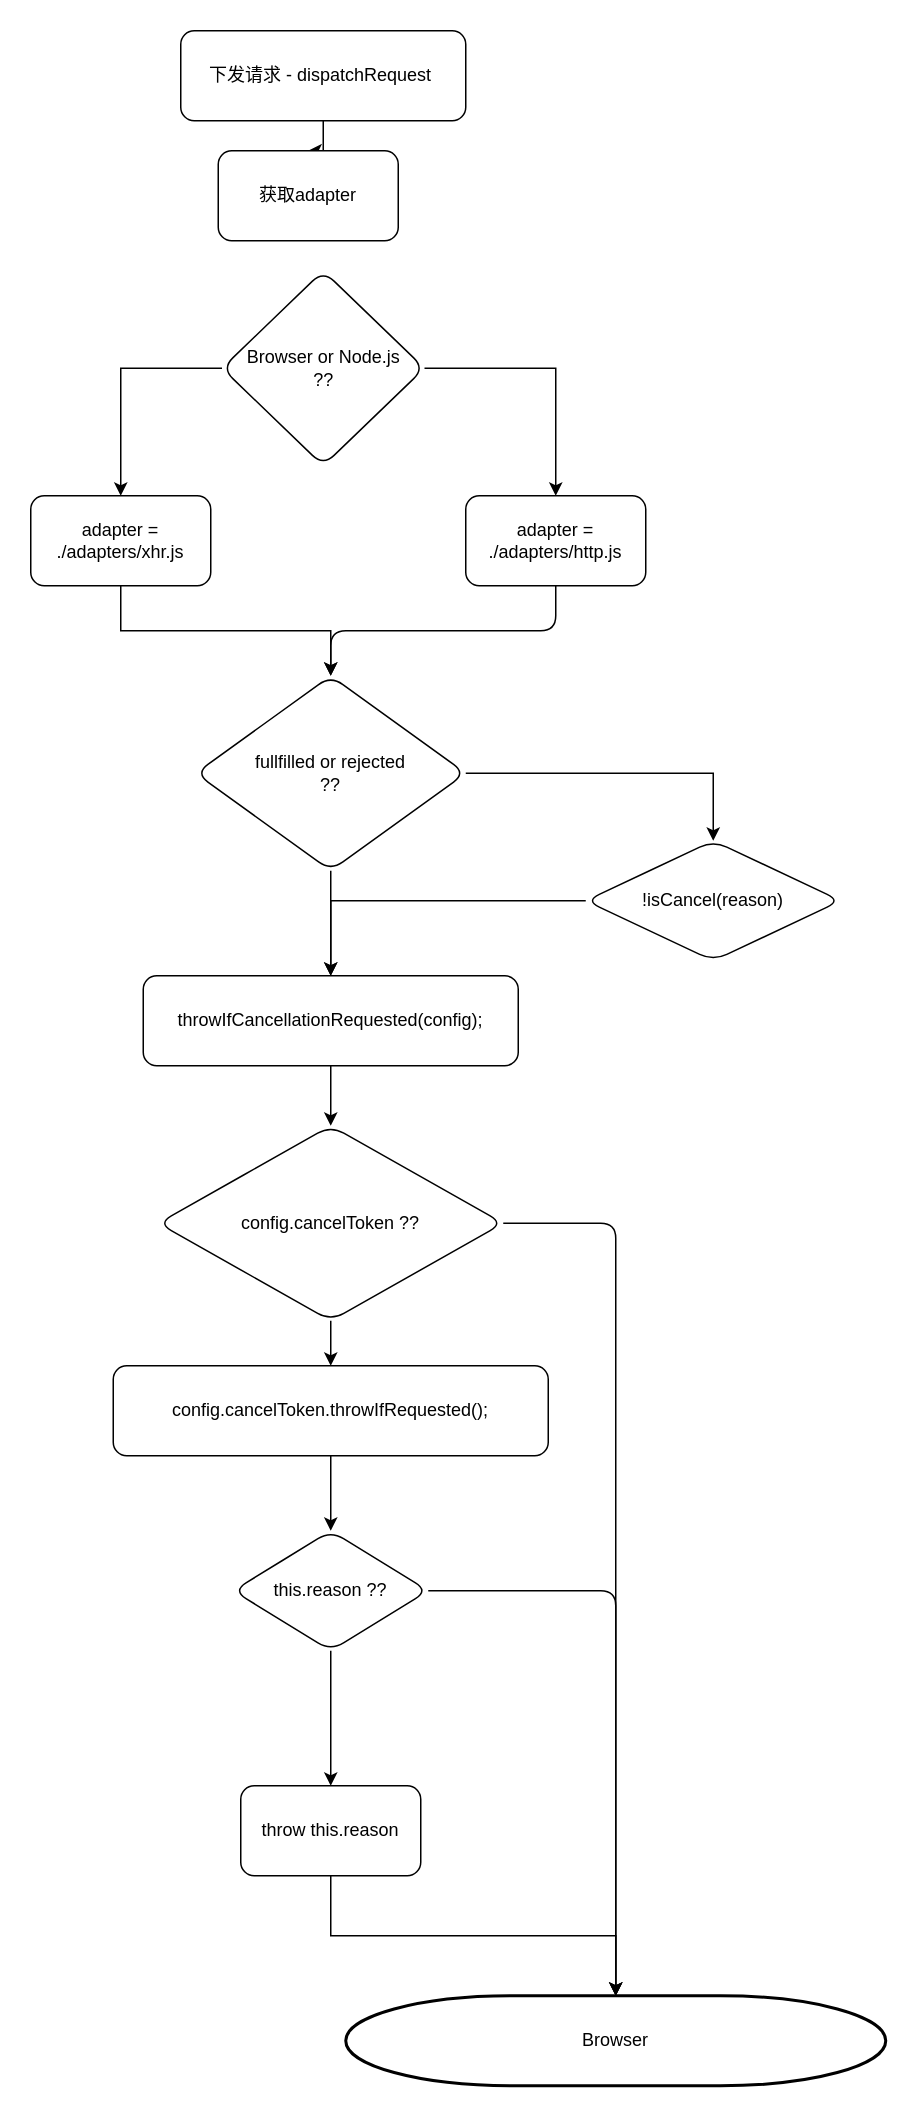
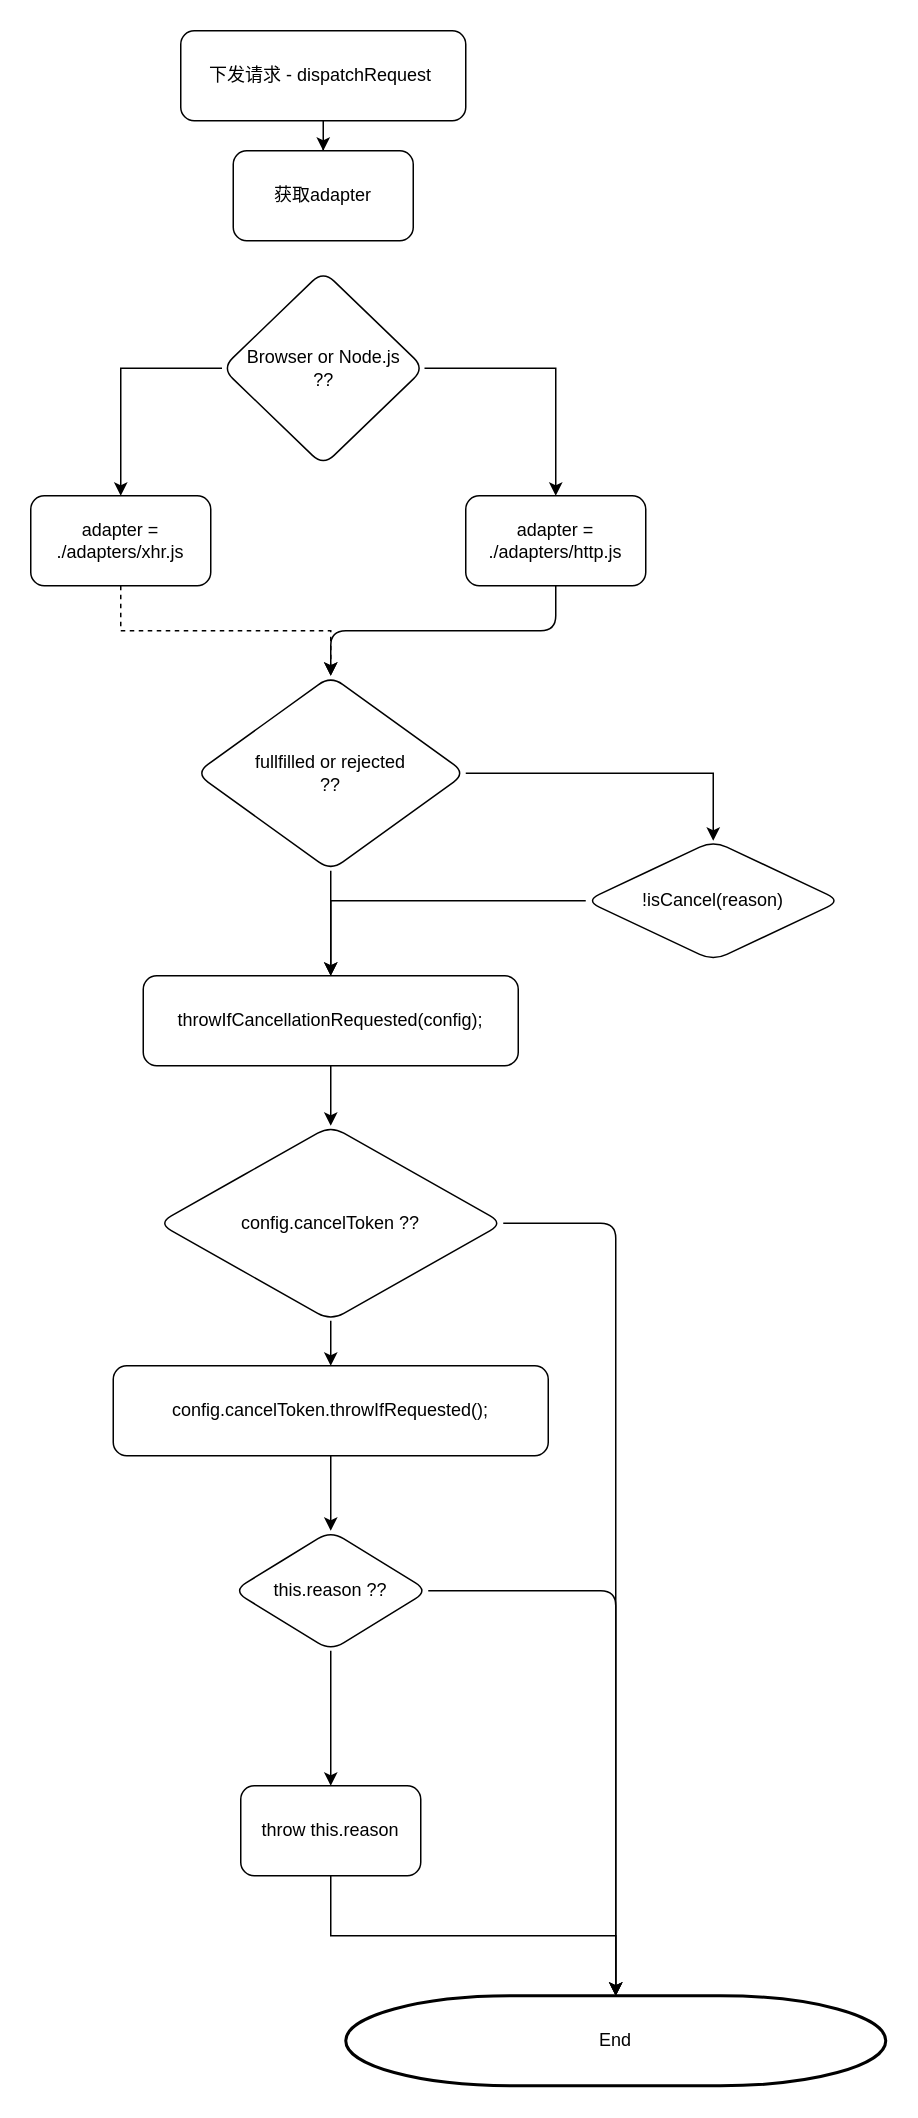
node "获取adapter": moved (308, 196) -> (323, 196)
edge "adapter = ./adapters/xhr.js" -> "fullfilled or rejected ??": style solid -> dashed
node "Browser": label "Browser" -> "End"
